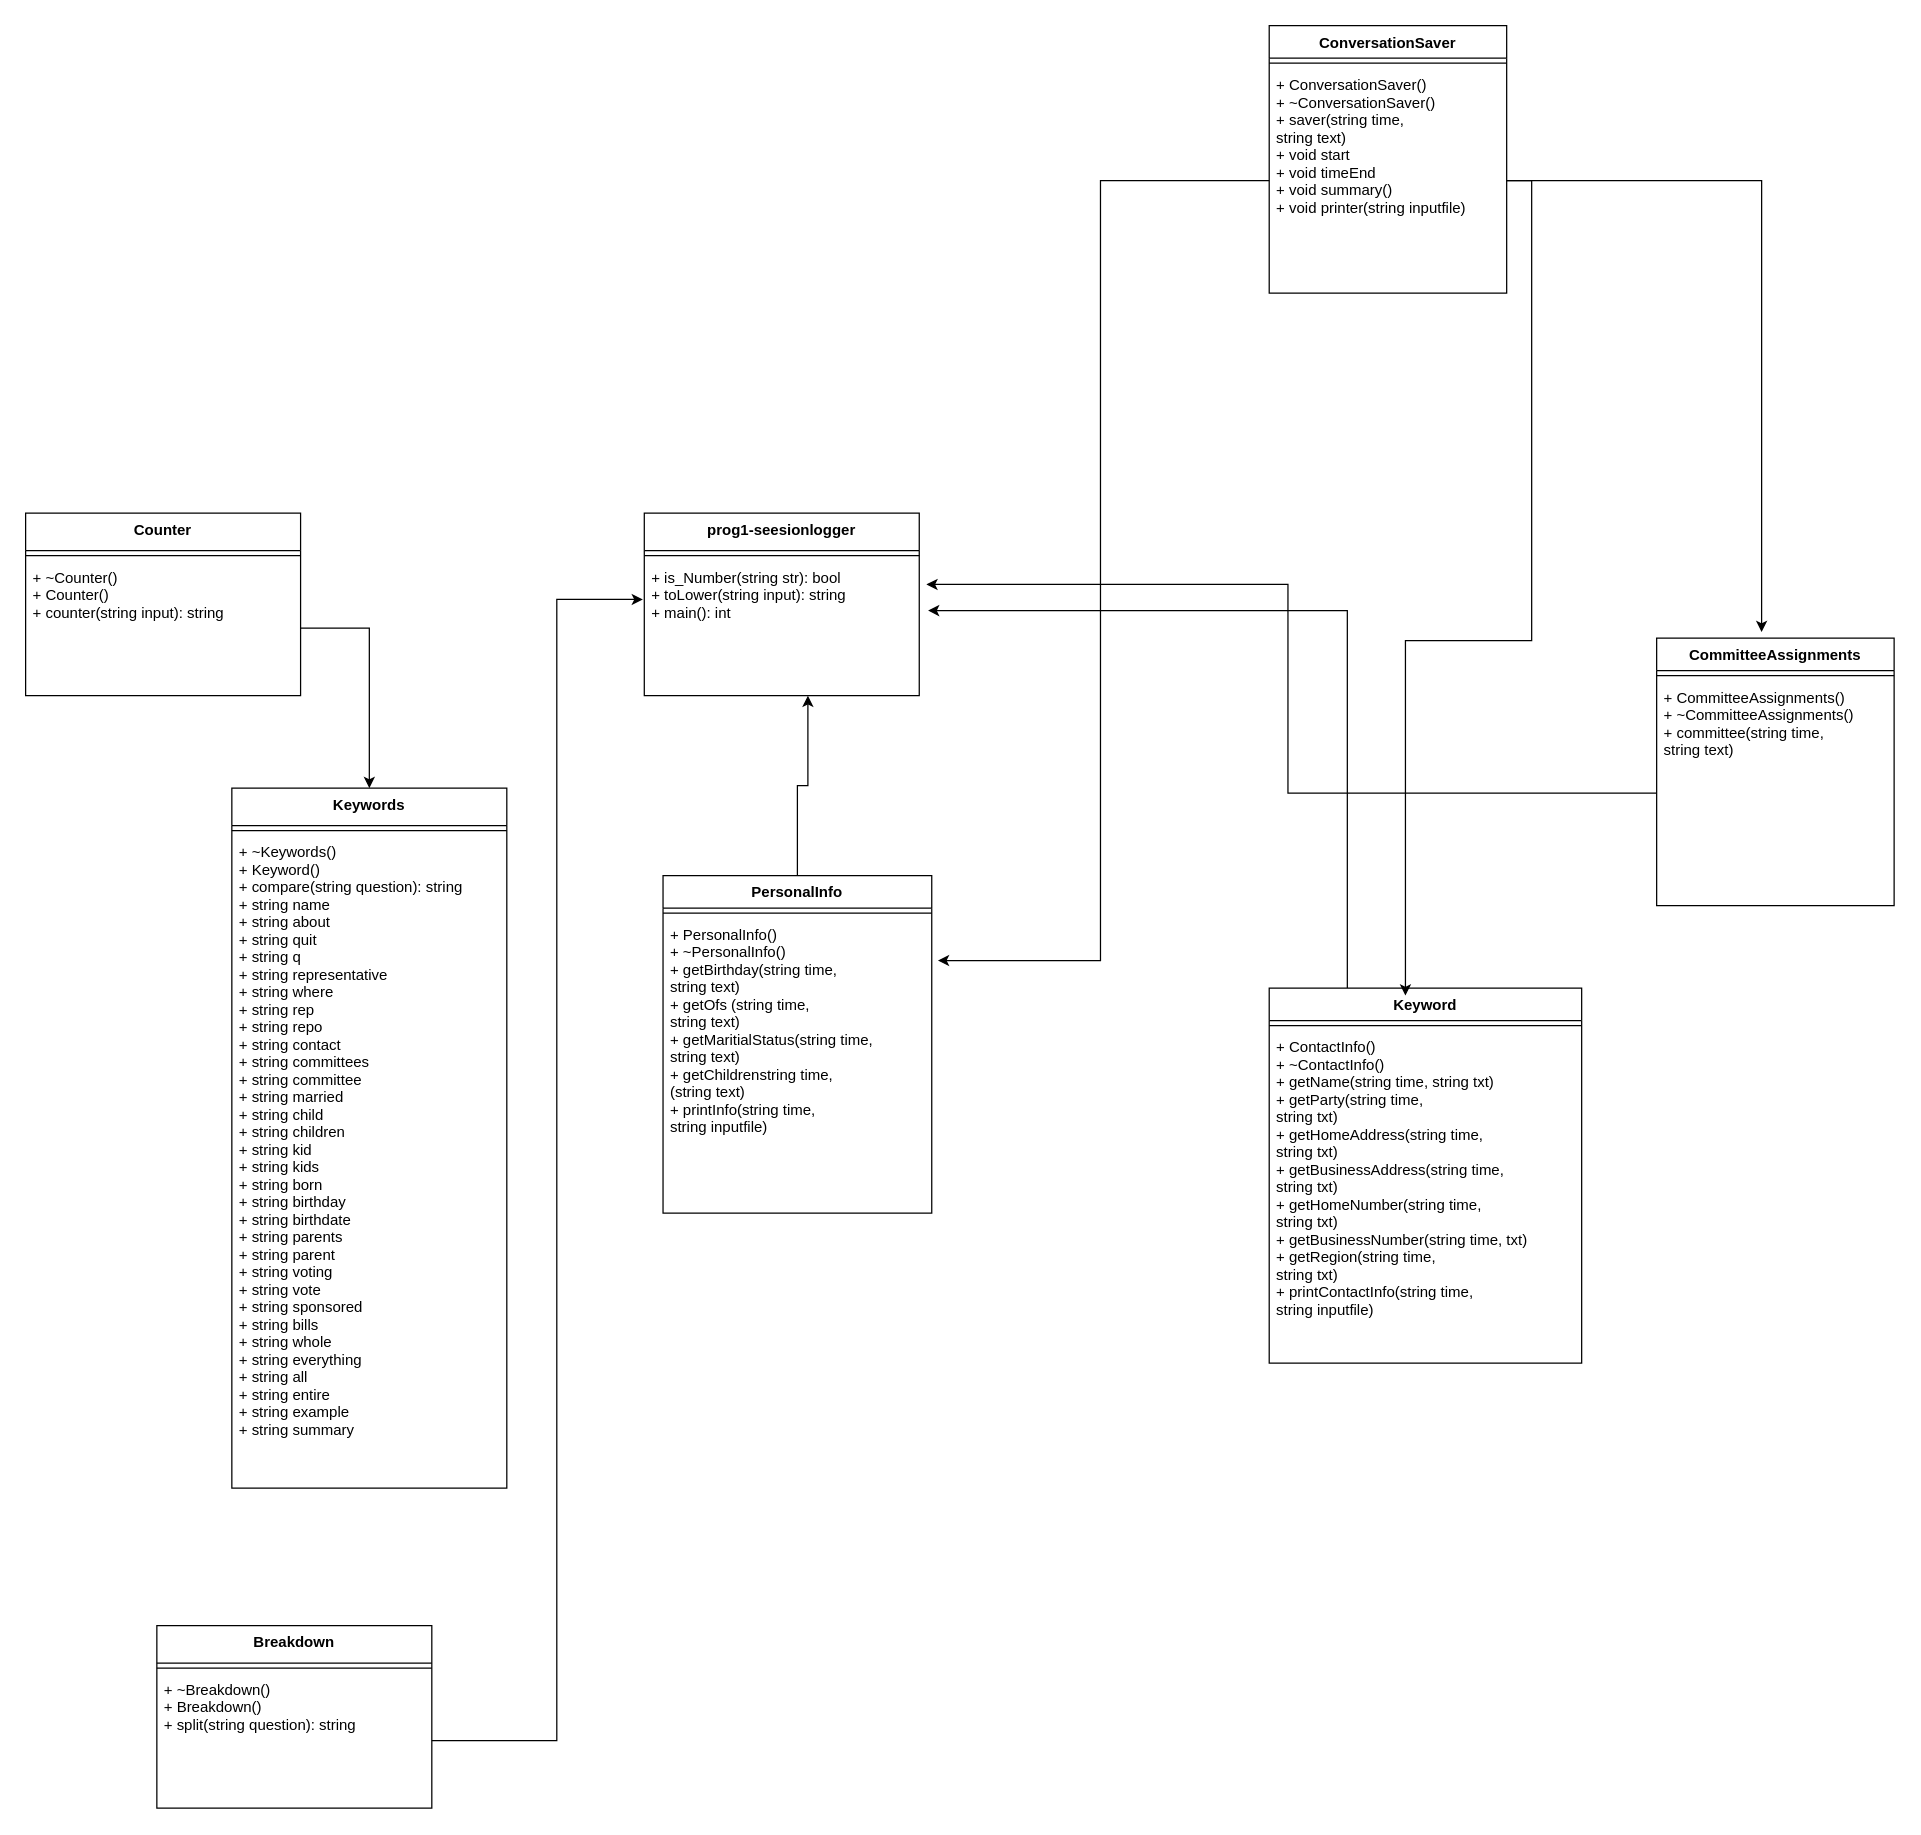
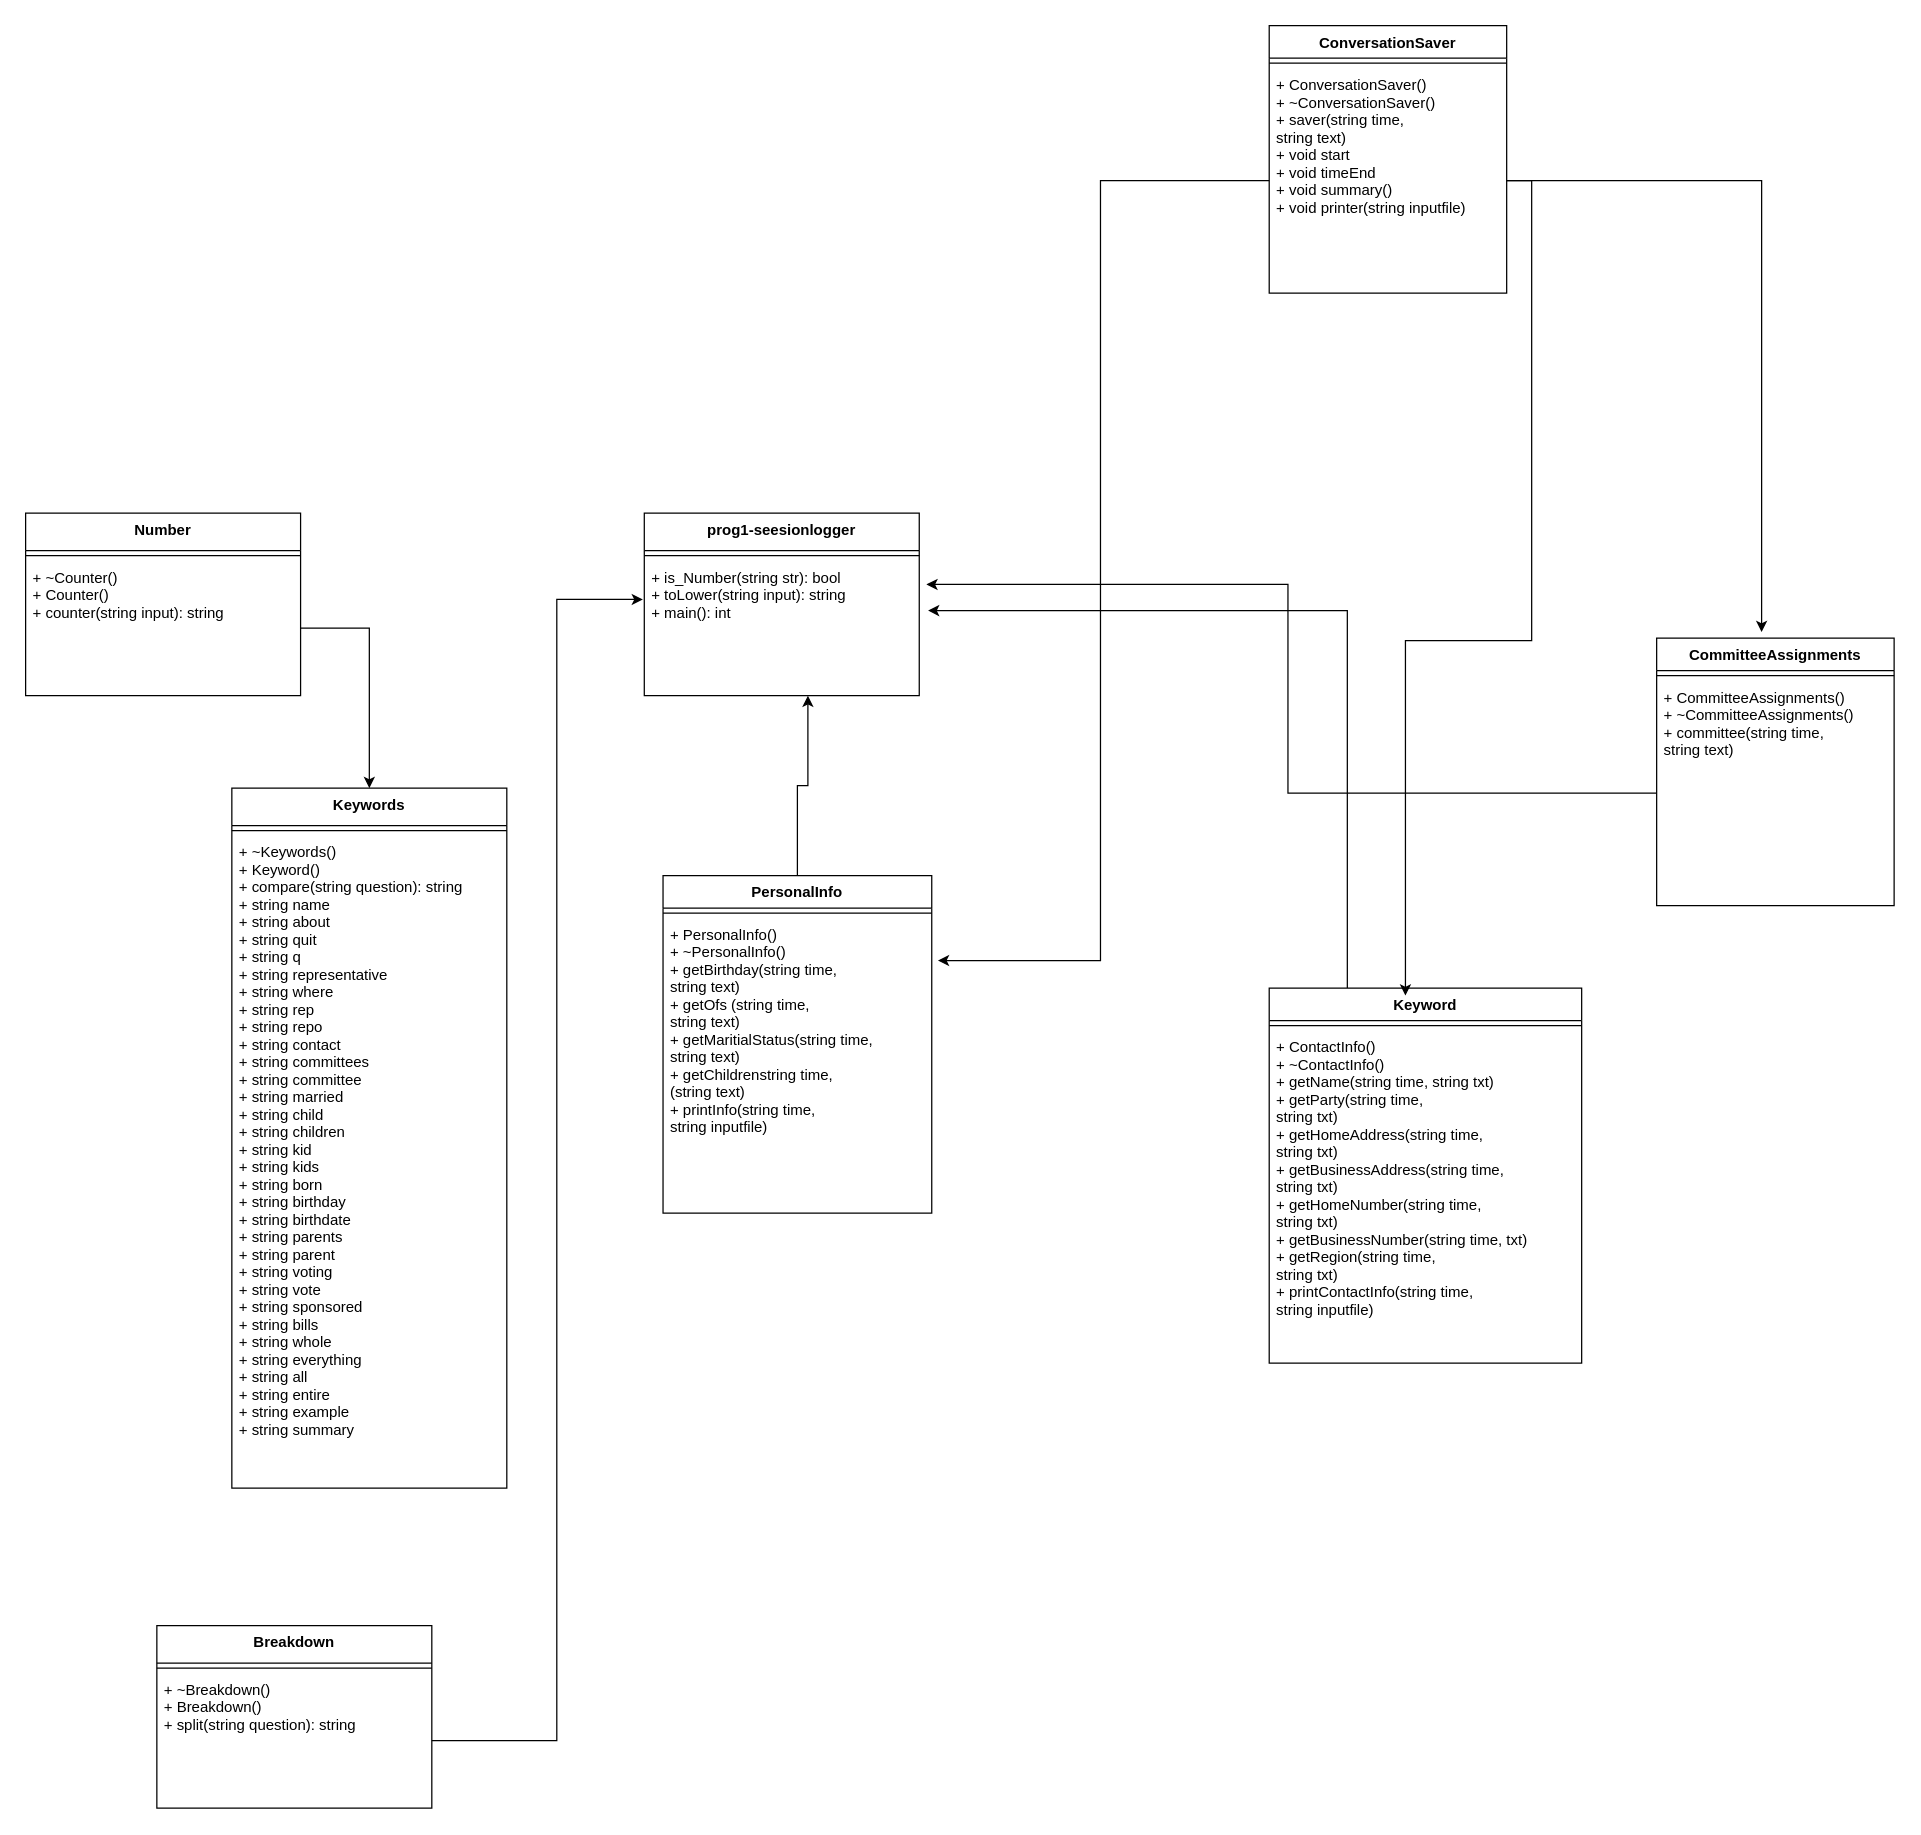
node "Counter": label "Counter" -> "Number"
